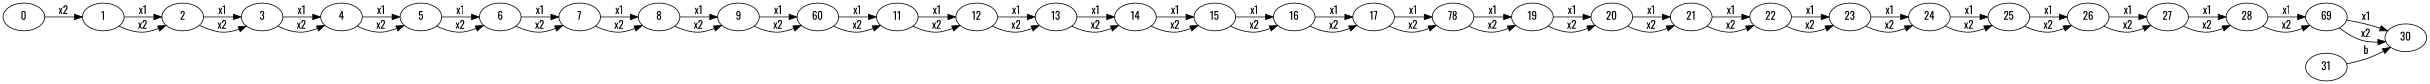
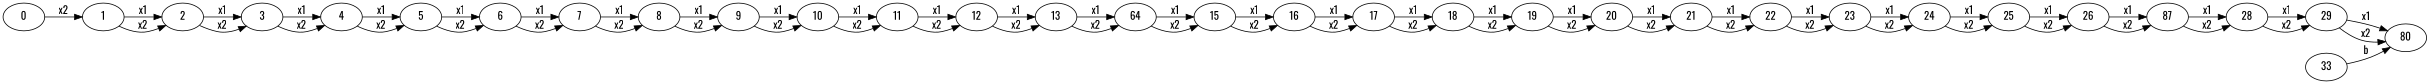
node "60": label "60" -> "10"
node "14": label "14" -> "64"
node "78": label "78" -> "18"
node "27": label "27" -> "87"
node "69": label "69" -> "29"
node "30": label "30" -> "80"
node "31": label "31" -> "33"
